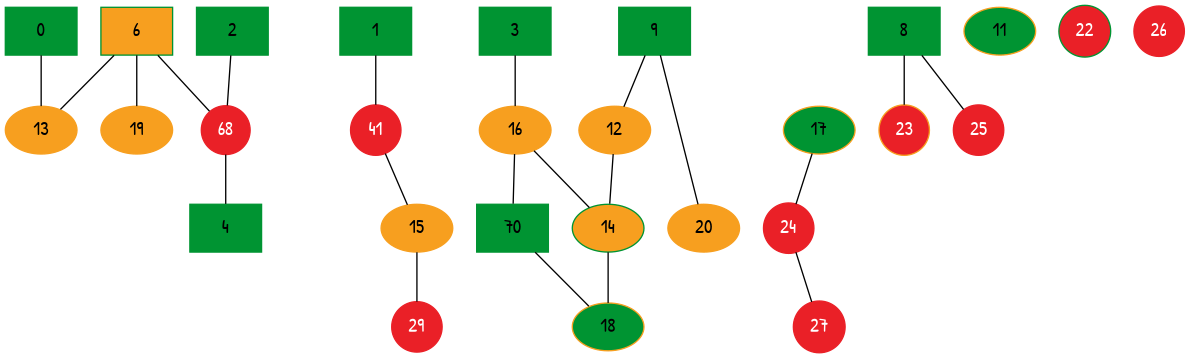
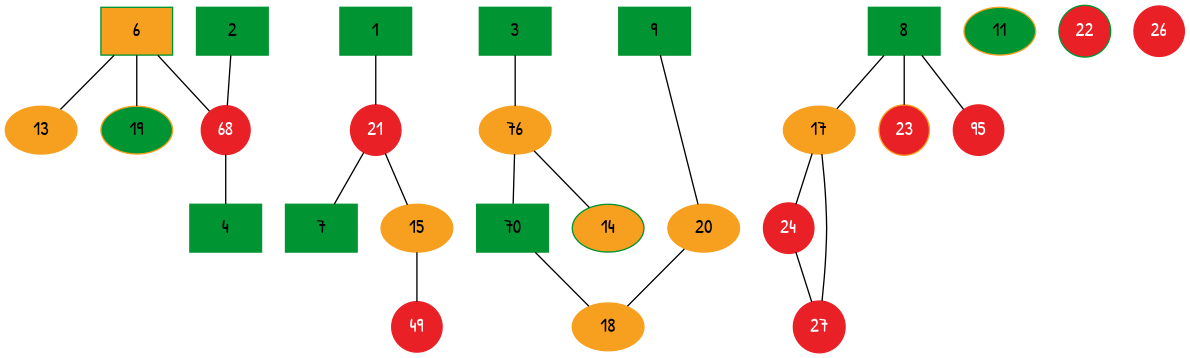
node "0": removed
edge "8" -- "17": added
node "19": fillcolor #f79f1f -> #009432
node "41": label "41" -> "21"
node "16": label "16" -> "76"
node "12": removed
node "17": fillcolor #009432 -> #f79f1f
node "25": label "25" -> "95"
node "7": added
edge "17" -- "27": added
edge "14" -- "18": now "20" -- "18"
node "29": label "29" -> "49"
node "18": fillcolor #009432 -> #f79f1f
